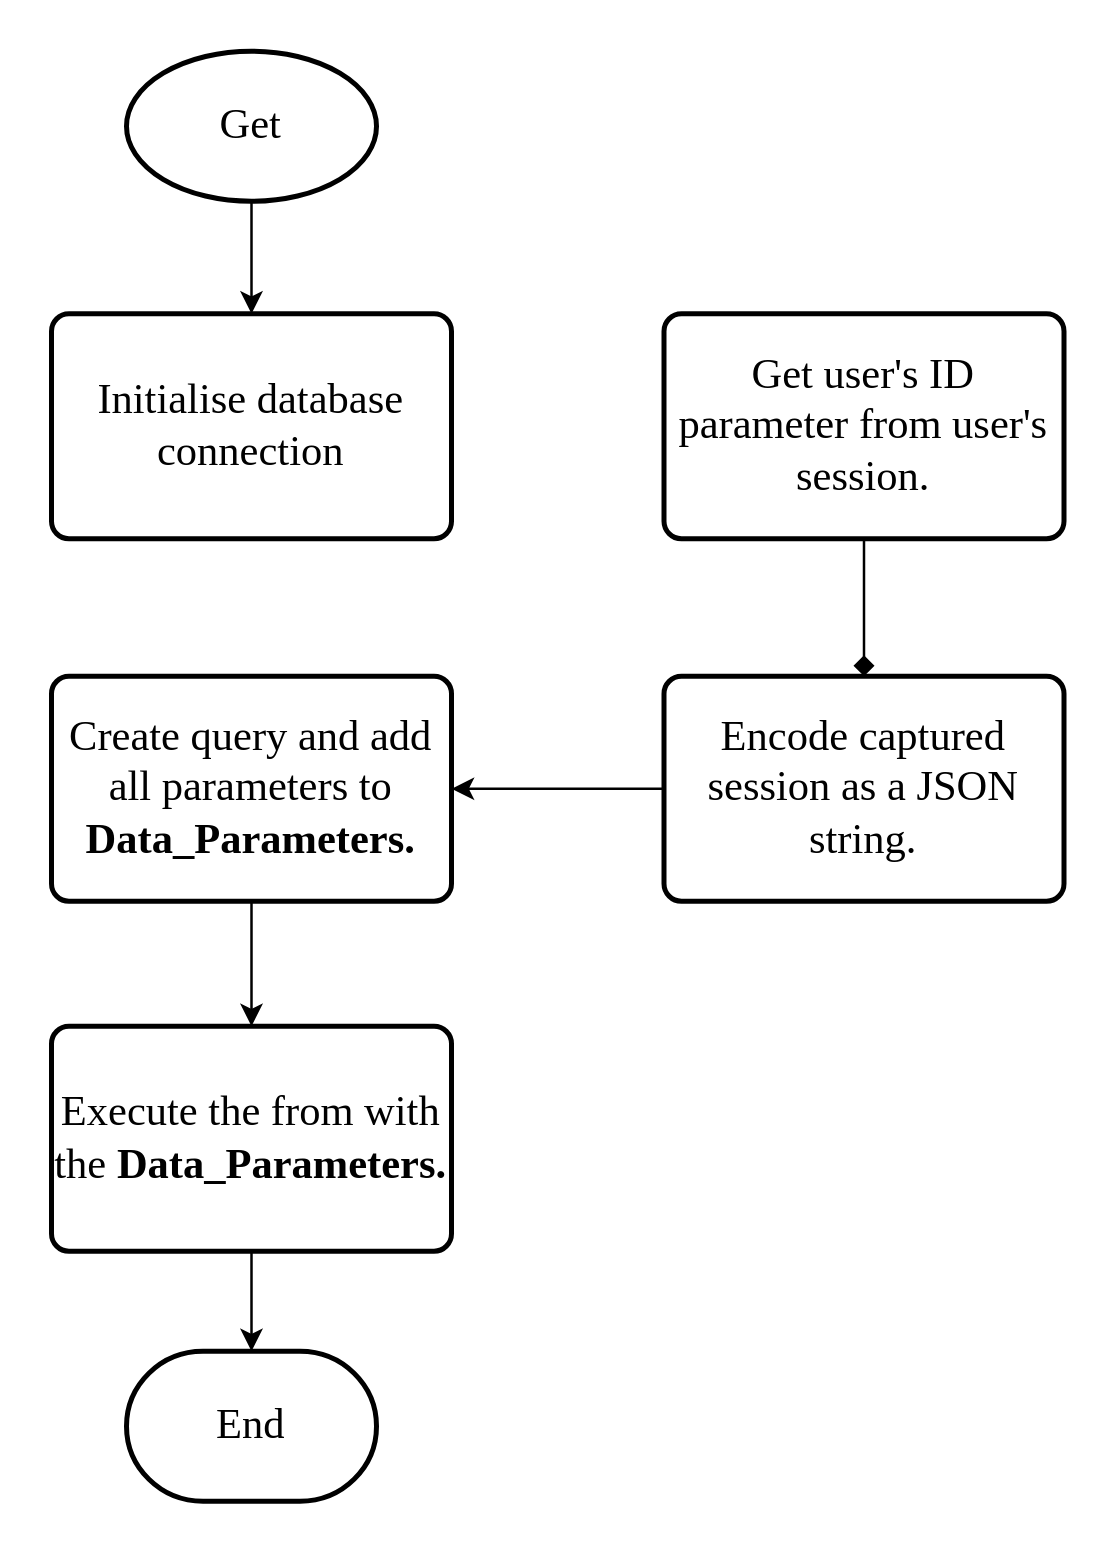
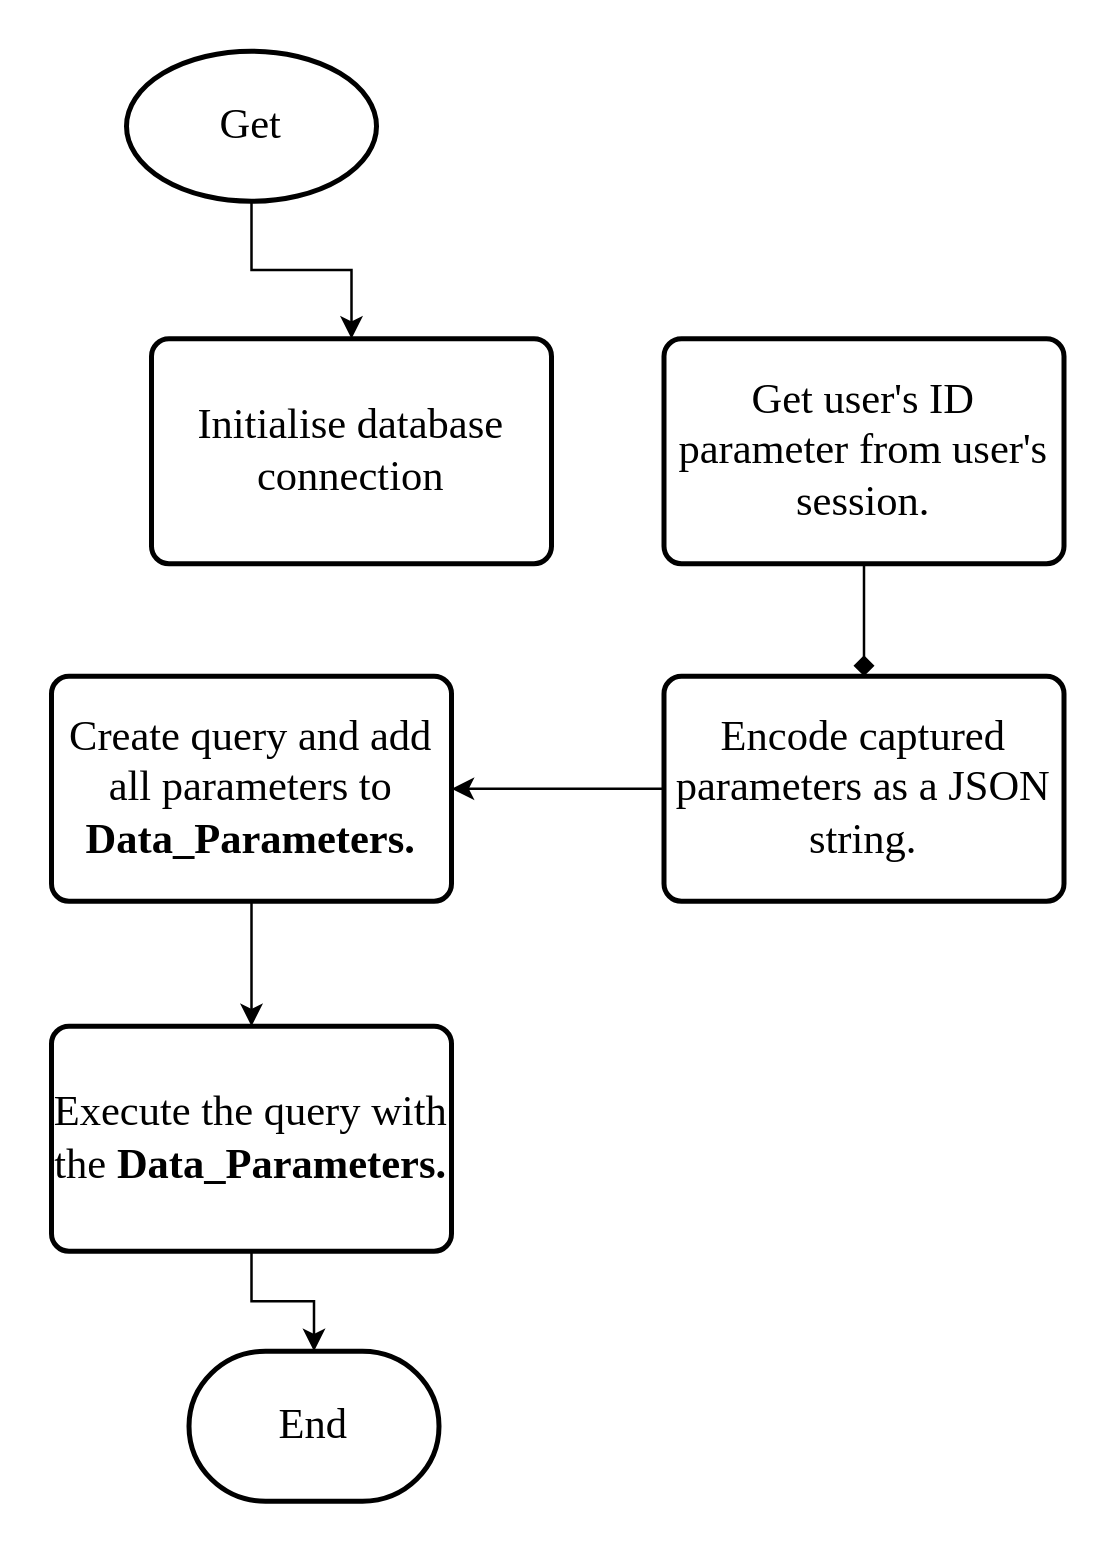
node "Initialise database connection": moved (251, 426) -> (351, 451)
node "Get user's ID parameter from user's session.": moved (864, 426) -> (864, 451)
node "Encode captured session as a JSON string.": label "Encode captured session as a JSON string." -> "Encode captured parameters as a JSON string."
node "Execute the from with the Data_Parameters.": label "Execute the from with the Data_Parameters." -> "Execute the query with the Data_Parameters."
node "End": moved (251, 1426) -> (314, 1426)
